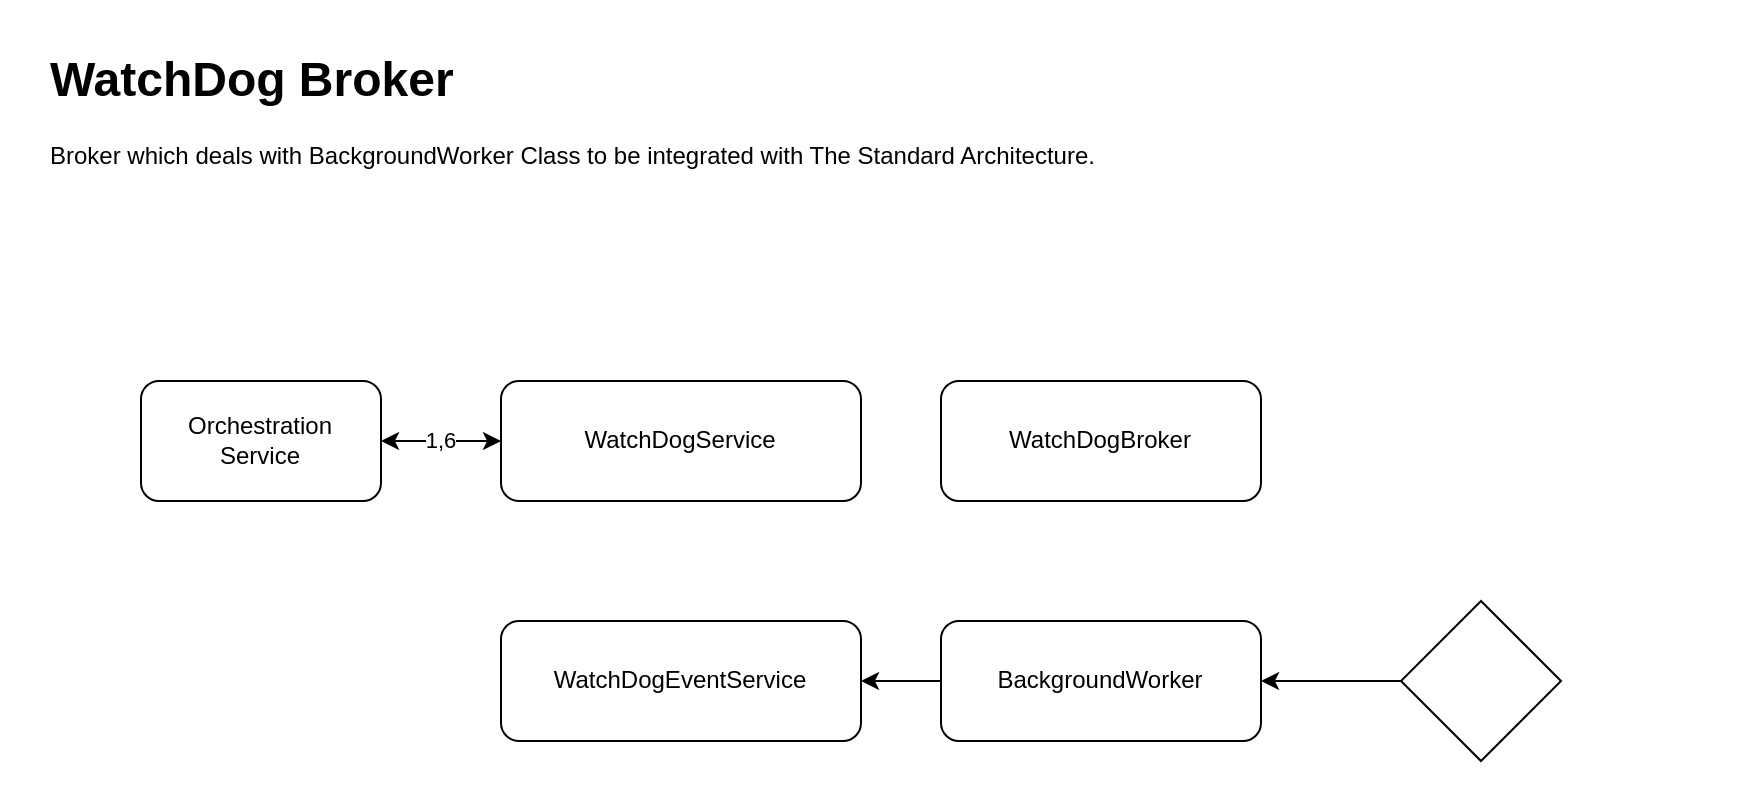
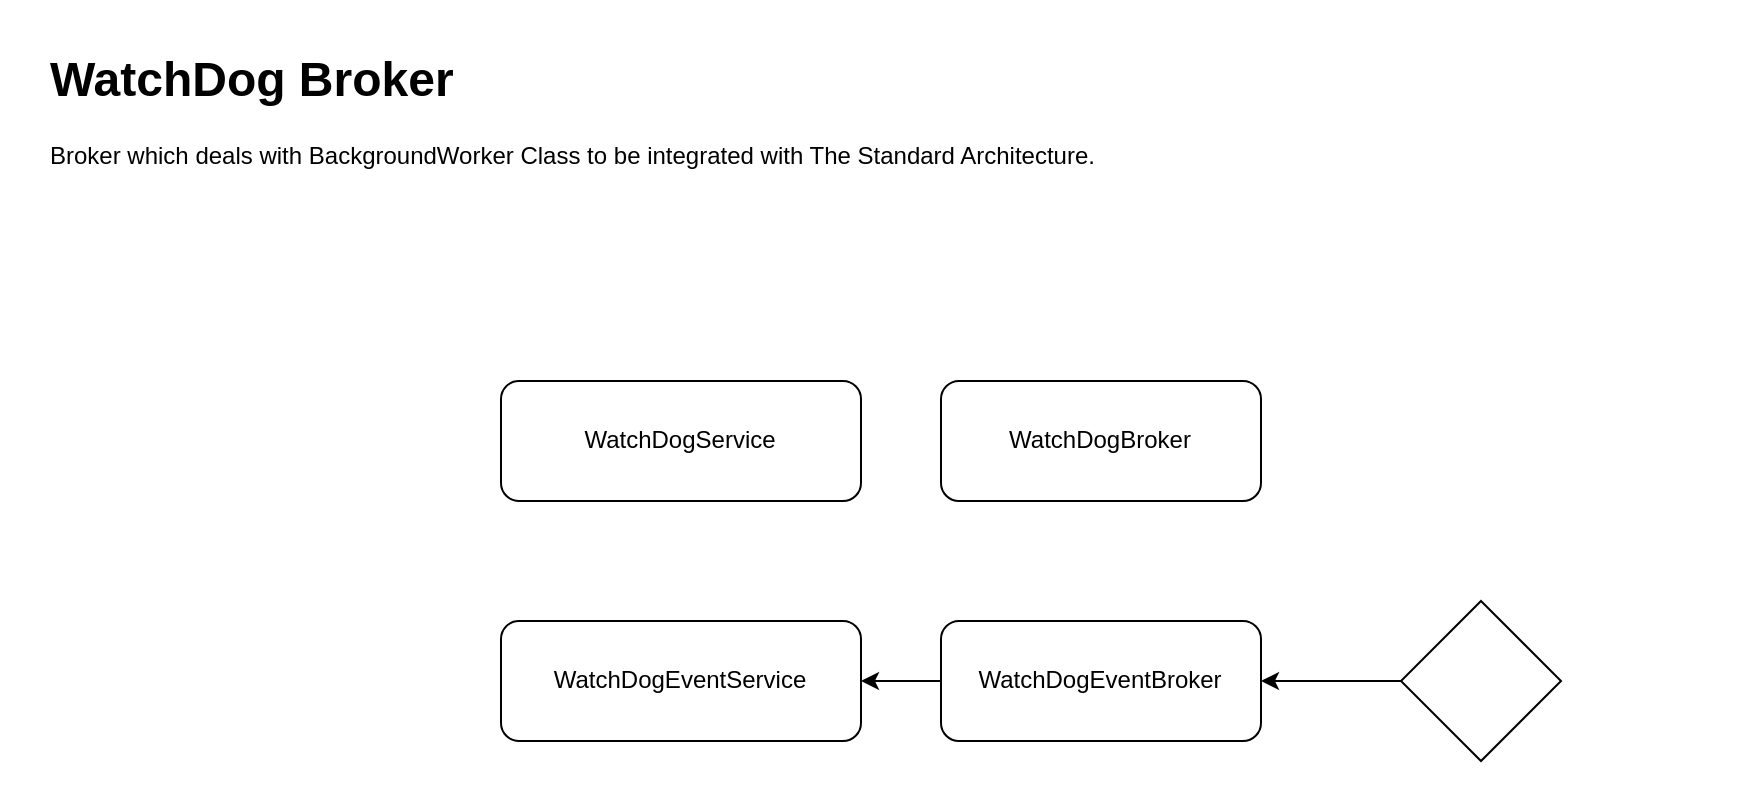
node "Orchestration Service": removed
edge "Orchestration Service" -- "WatchDogService": removed, label "1,6"
node "BackgroundWorker": label "BackgroundWorker" -> "WatchDogEventBroker"
